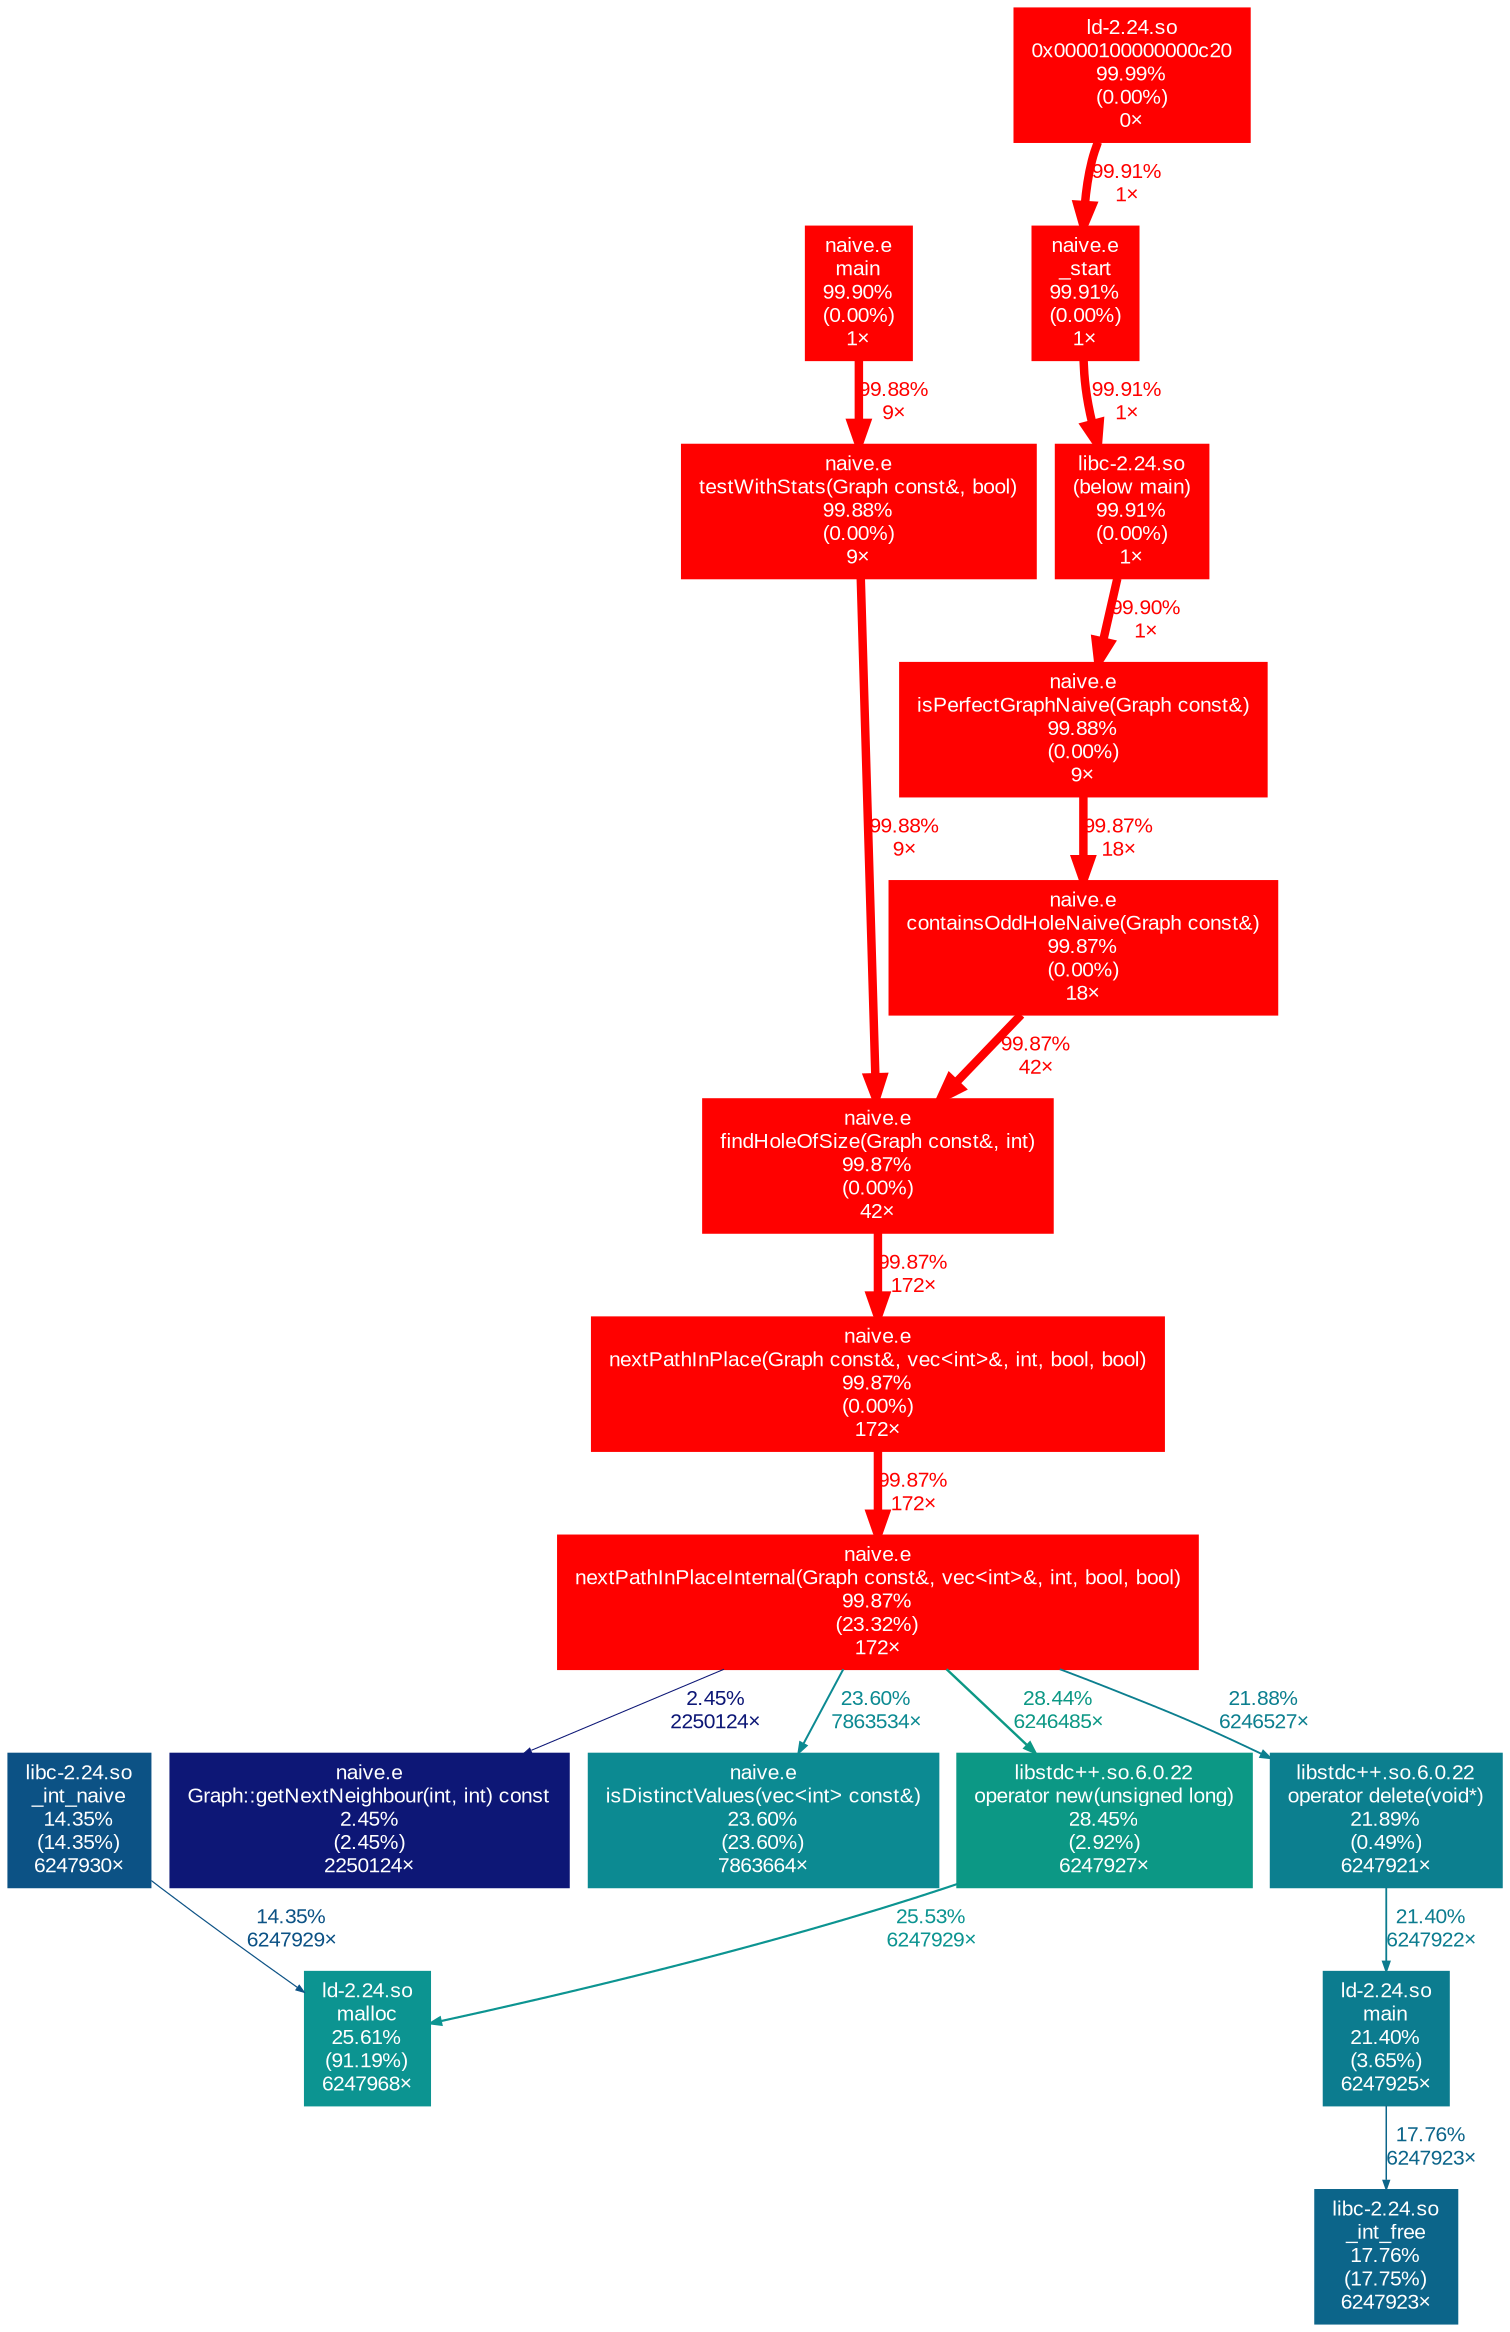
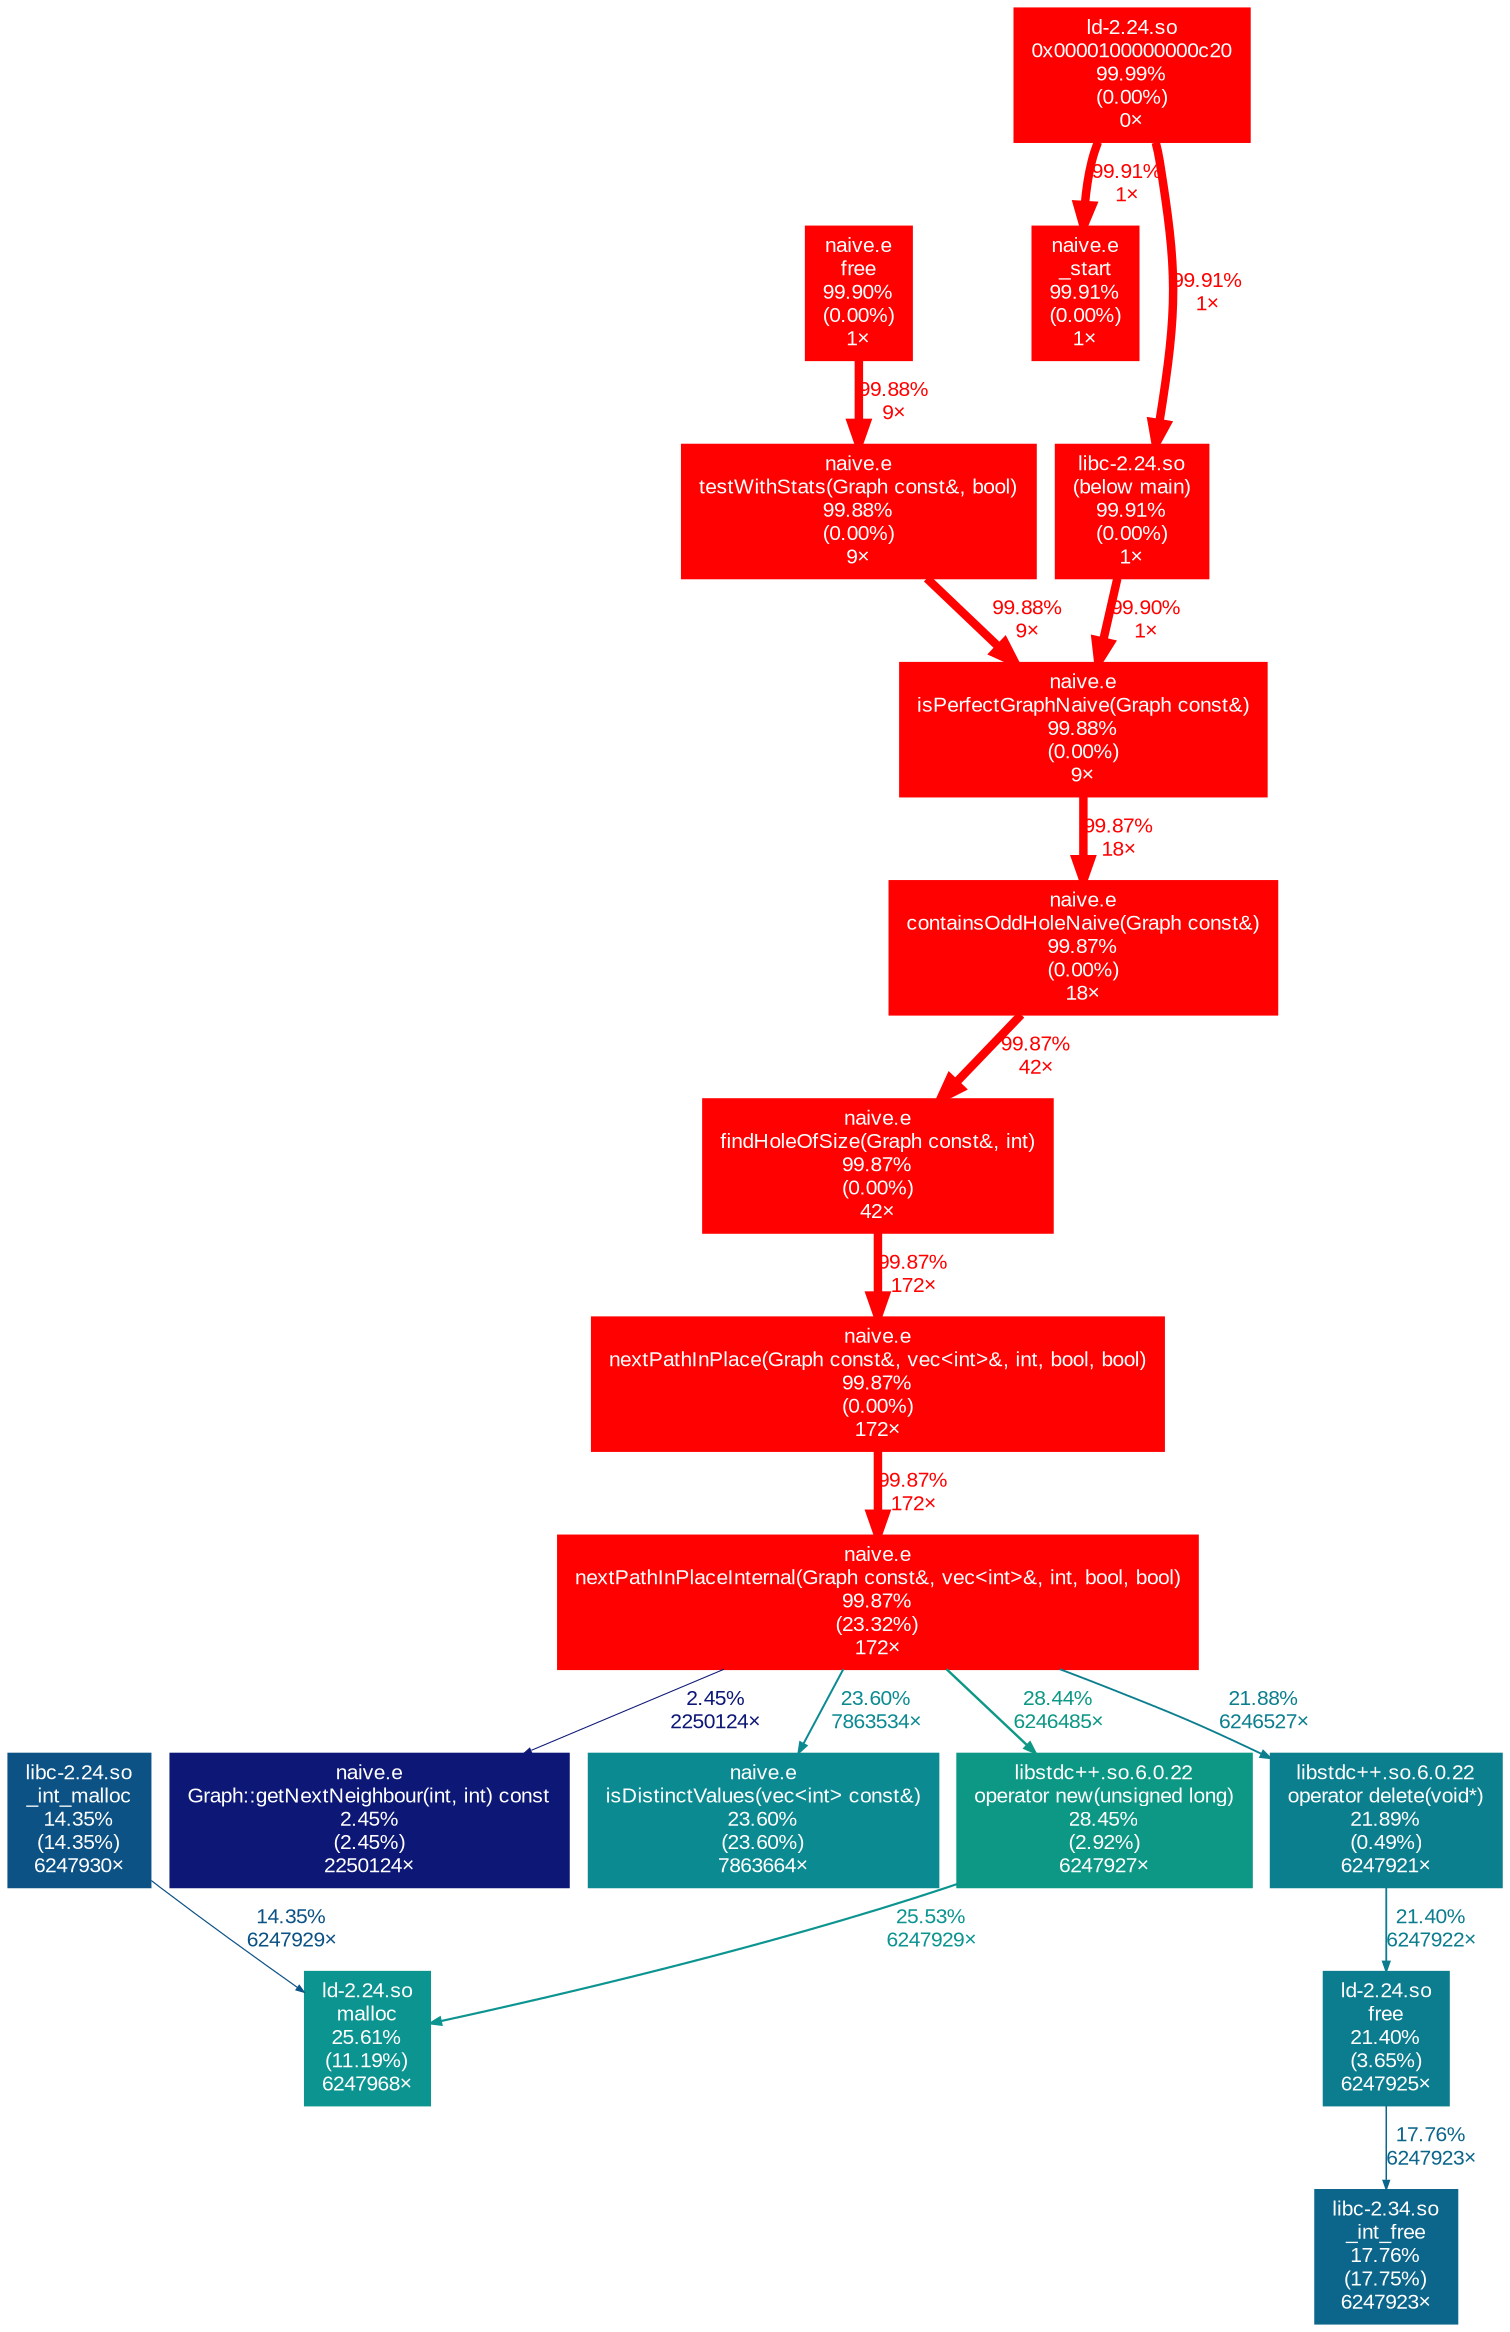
node "naive.e main 99.90% (0.00%) 1×": label "naive.e main 99.90% (0.00%) 1×" -> "naive.e free 99.90% (0.00%) 1×"
edge "naive.e _start 99.91% (0.00%) 1×" -> "libc-2.24.so (below main) 99.91% (0.00%) 1×": now "ld-2.24.so 0x0000100000000c20 99.99% (0.00%) 0×" -> "libc-2.24.so (below main) 99.91% (0.00%) 1×"
edge "naive.e testWithStats(Graph const&, bool) 99.88% (0.00%) 9×" -> "naive.e findHoleOfSize(Graph const&, int) 99.87% (0.00%) 42×": now "naive.e testWithStats(Graph const&, bool) 99.88% (0.00%) 9×" -> "naive.e isPerfectGraphNaive(Graph const&) 99.88% (0.00%) 9×"
node "libc-2.24.so _int_naive 14.35% (14.35%) 6247930×": label "libc-2.24.so _int_naive 14.35% (14.35%) 6247930×" -> "libc-2.24.so _int_malloc 14.35% (14.35%) 6247930×"
node "ld-2.24.so malloc 25.61% (91.19%) 6247968×": label "ld-2.24.so malloc 25.61% (91.19%) 6247968×" -> "ld-2.24.so malloc 25.61% (11.19%) 6247968×"
node "ld-2.24.so main 21.40% (3.65%) 6247925×": label "ld-2.24.so main 21.40% (3.65%) 6247925×" -> "ld-2.24.so free 21.40% (3.65%) 6247925×"
node "libc-2.24.so _int_free 17.76% (17.75%) 6247923×": label "libc-2.24.so _int_free 17.76% (17.75%) 6247923×" -> "libc-2.34.so _int_free 17.76% (17.75%) 6247923×"
